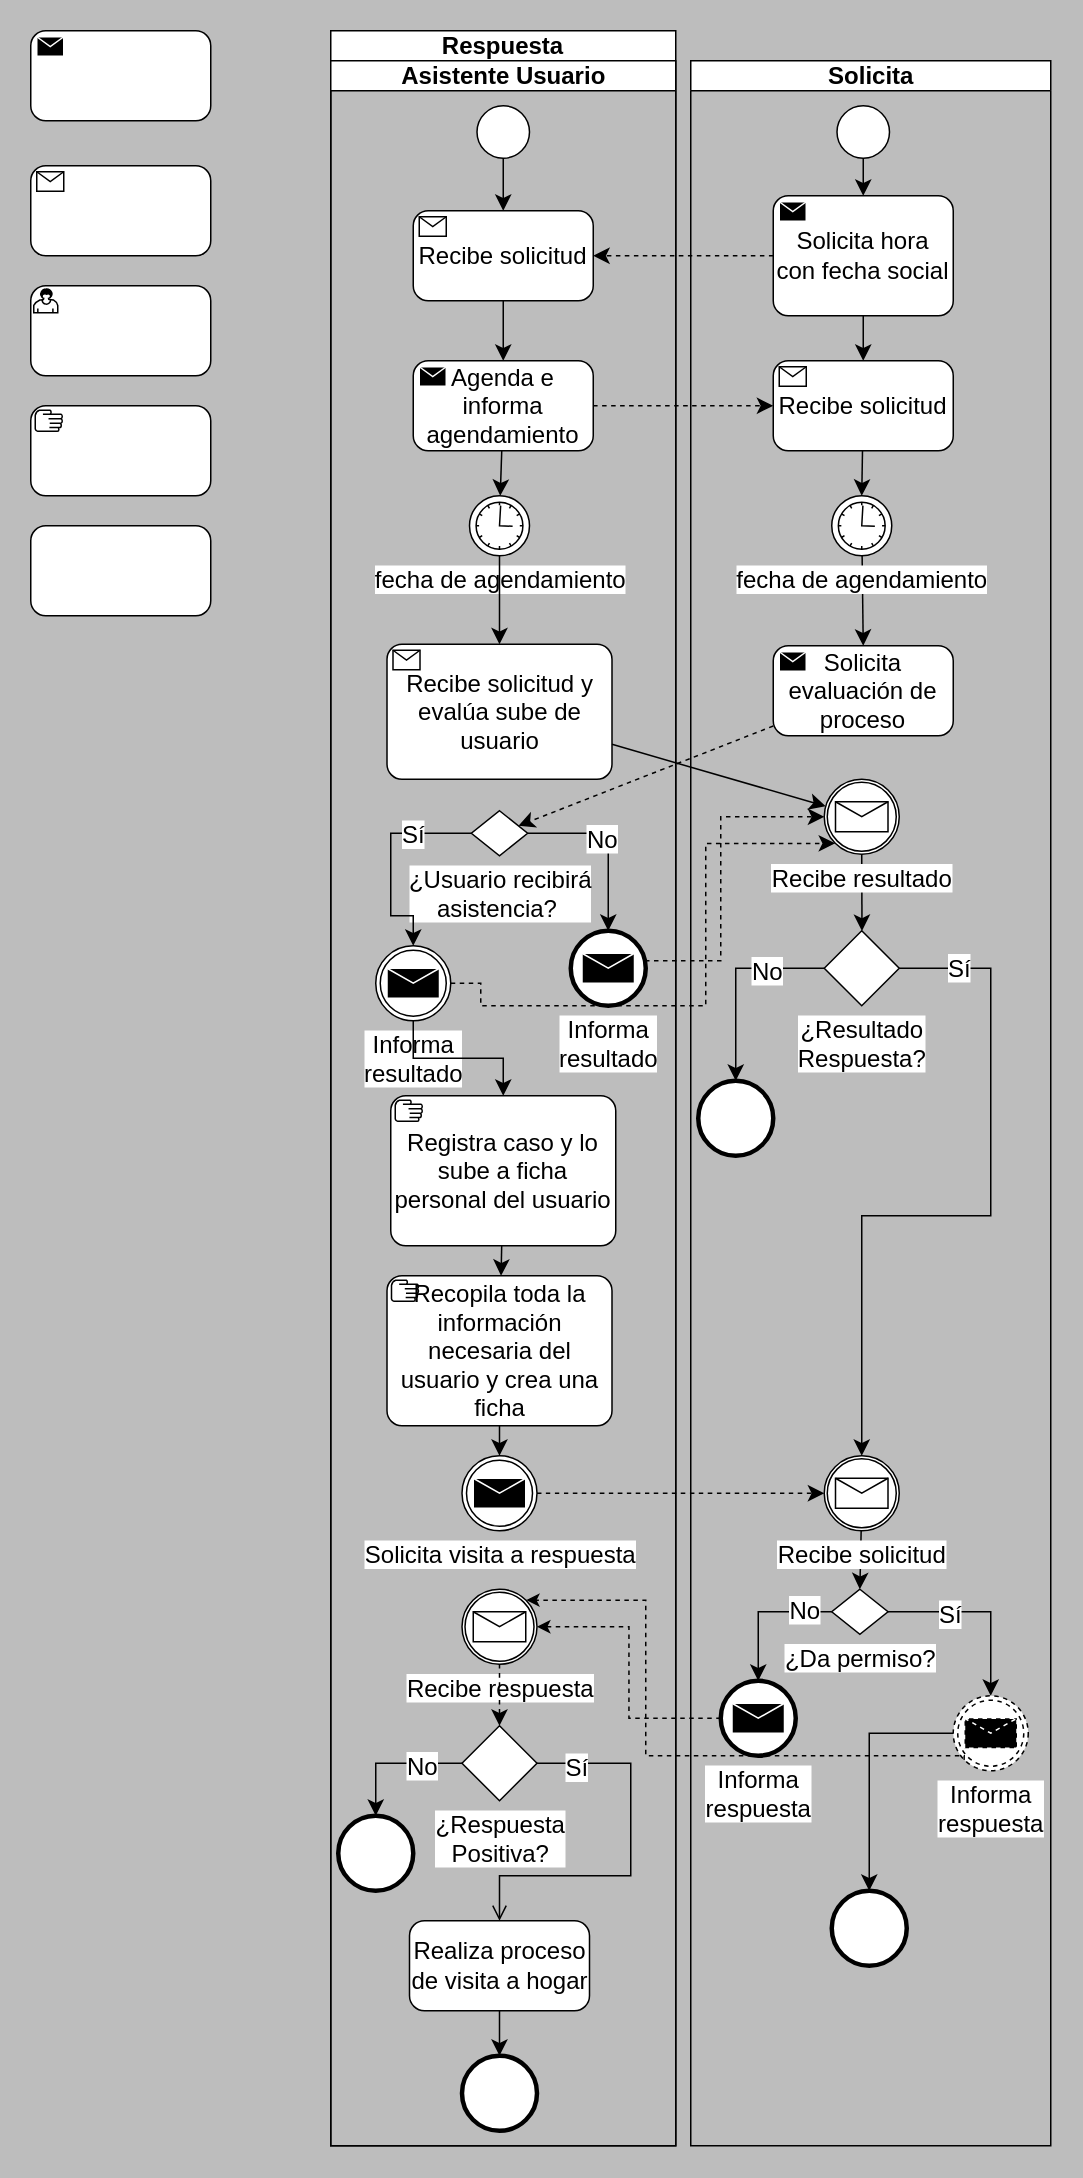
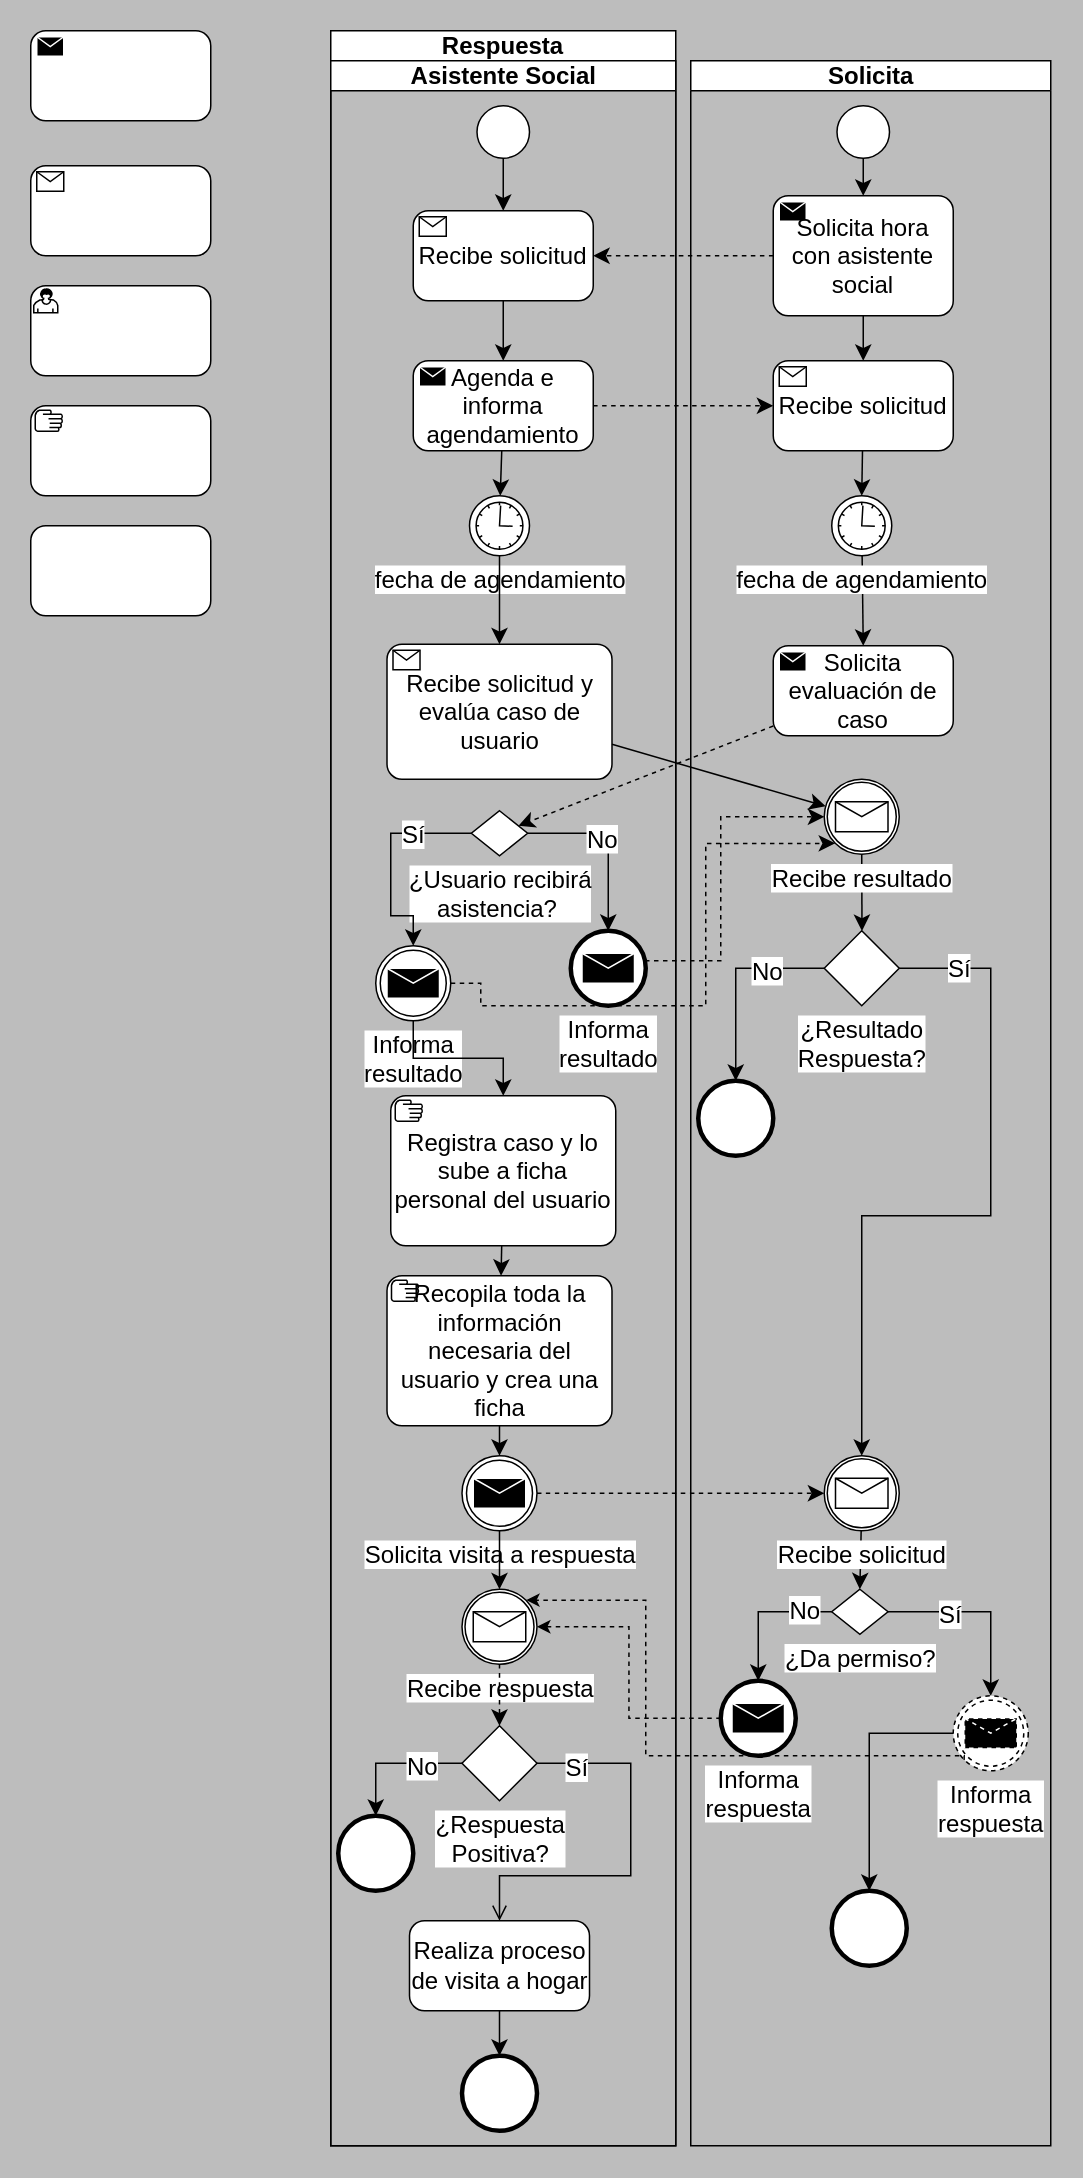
node "Asistente Usuario": label "Asistente Usuario" -> "Asistente Social"
node "Solicita hora con fecha social": label "Solicita hora con fecha social" -> "Solicita hora con asistente social"
node "Solicita evaluación de proceso": label "Solicita evaluación de proceso" -> "Solicita evaluación de caso"
node "Recibe solicitud y evalúa sube de usuario": label "Recibe solicitud y evalúa sube de usuario" -> "Recibe solicitud y evalúa caso de usuario"
edge "Solicita visita a respuesta" -> "Recibe respuesta": added
